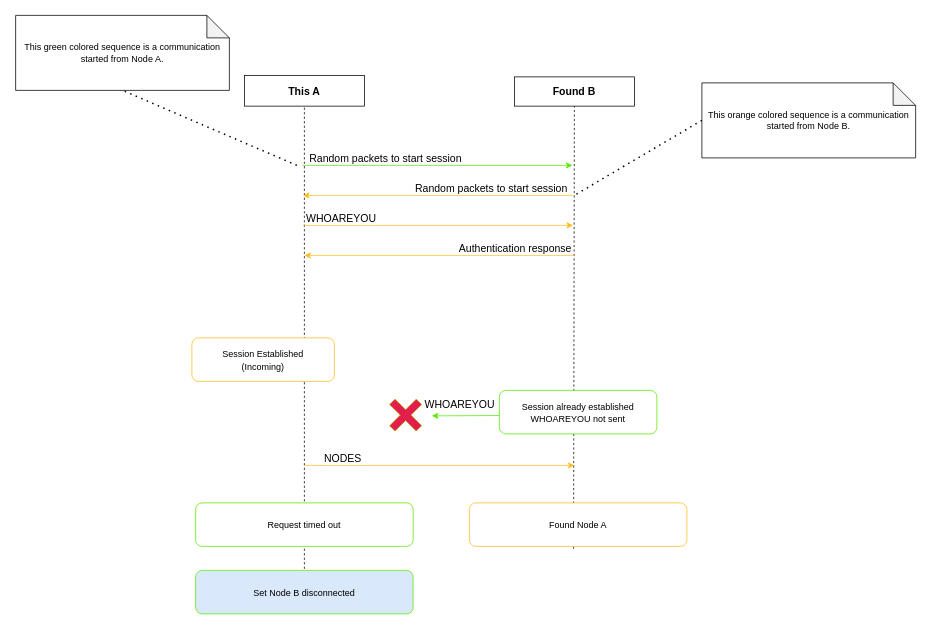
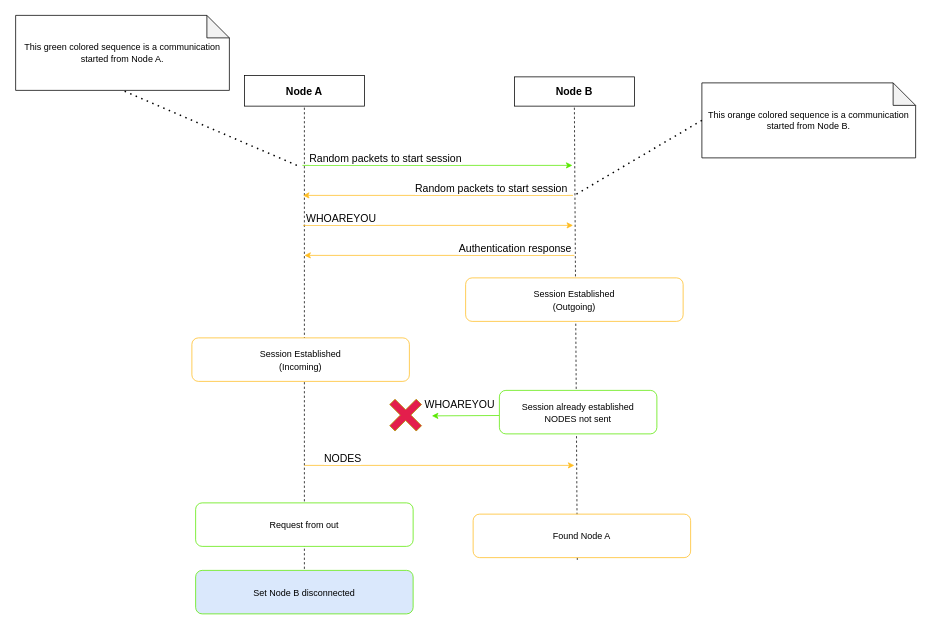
node "This A": label "This A" -> "Node A"
node "Found B": label "Found B" -> "Node B"
node "Session Established(Outgoing)": added
node "Session Established (Incoming)": size 143x44 -> 218x44
node "Session already established WHOAREYOU not sent": label "Session already established WHOAREYOU not sent" -> "Session already established NODES not sent"
node "Request timed out": label "Request timed out" -> "Request from out"
node "Found Node A": moved (578, 525) -> (582, 536)
